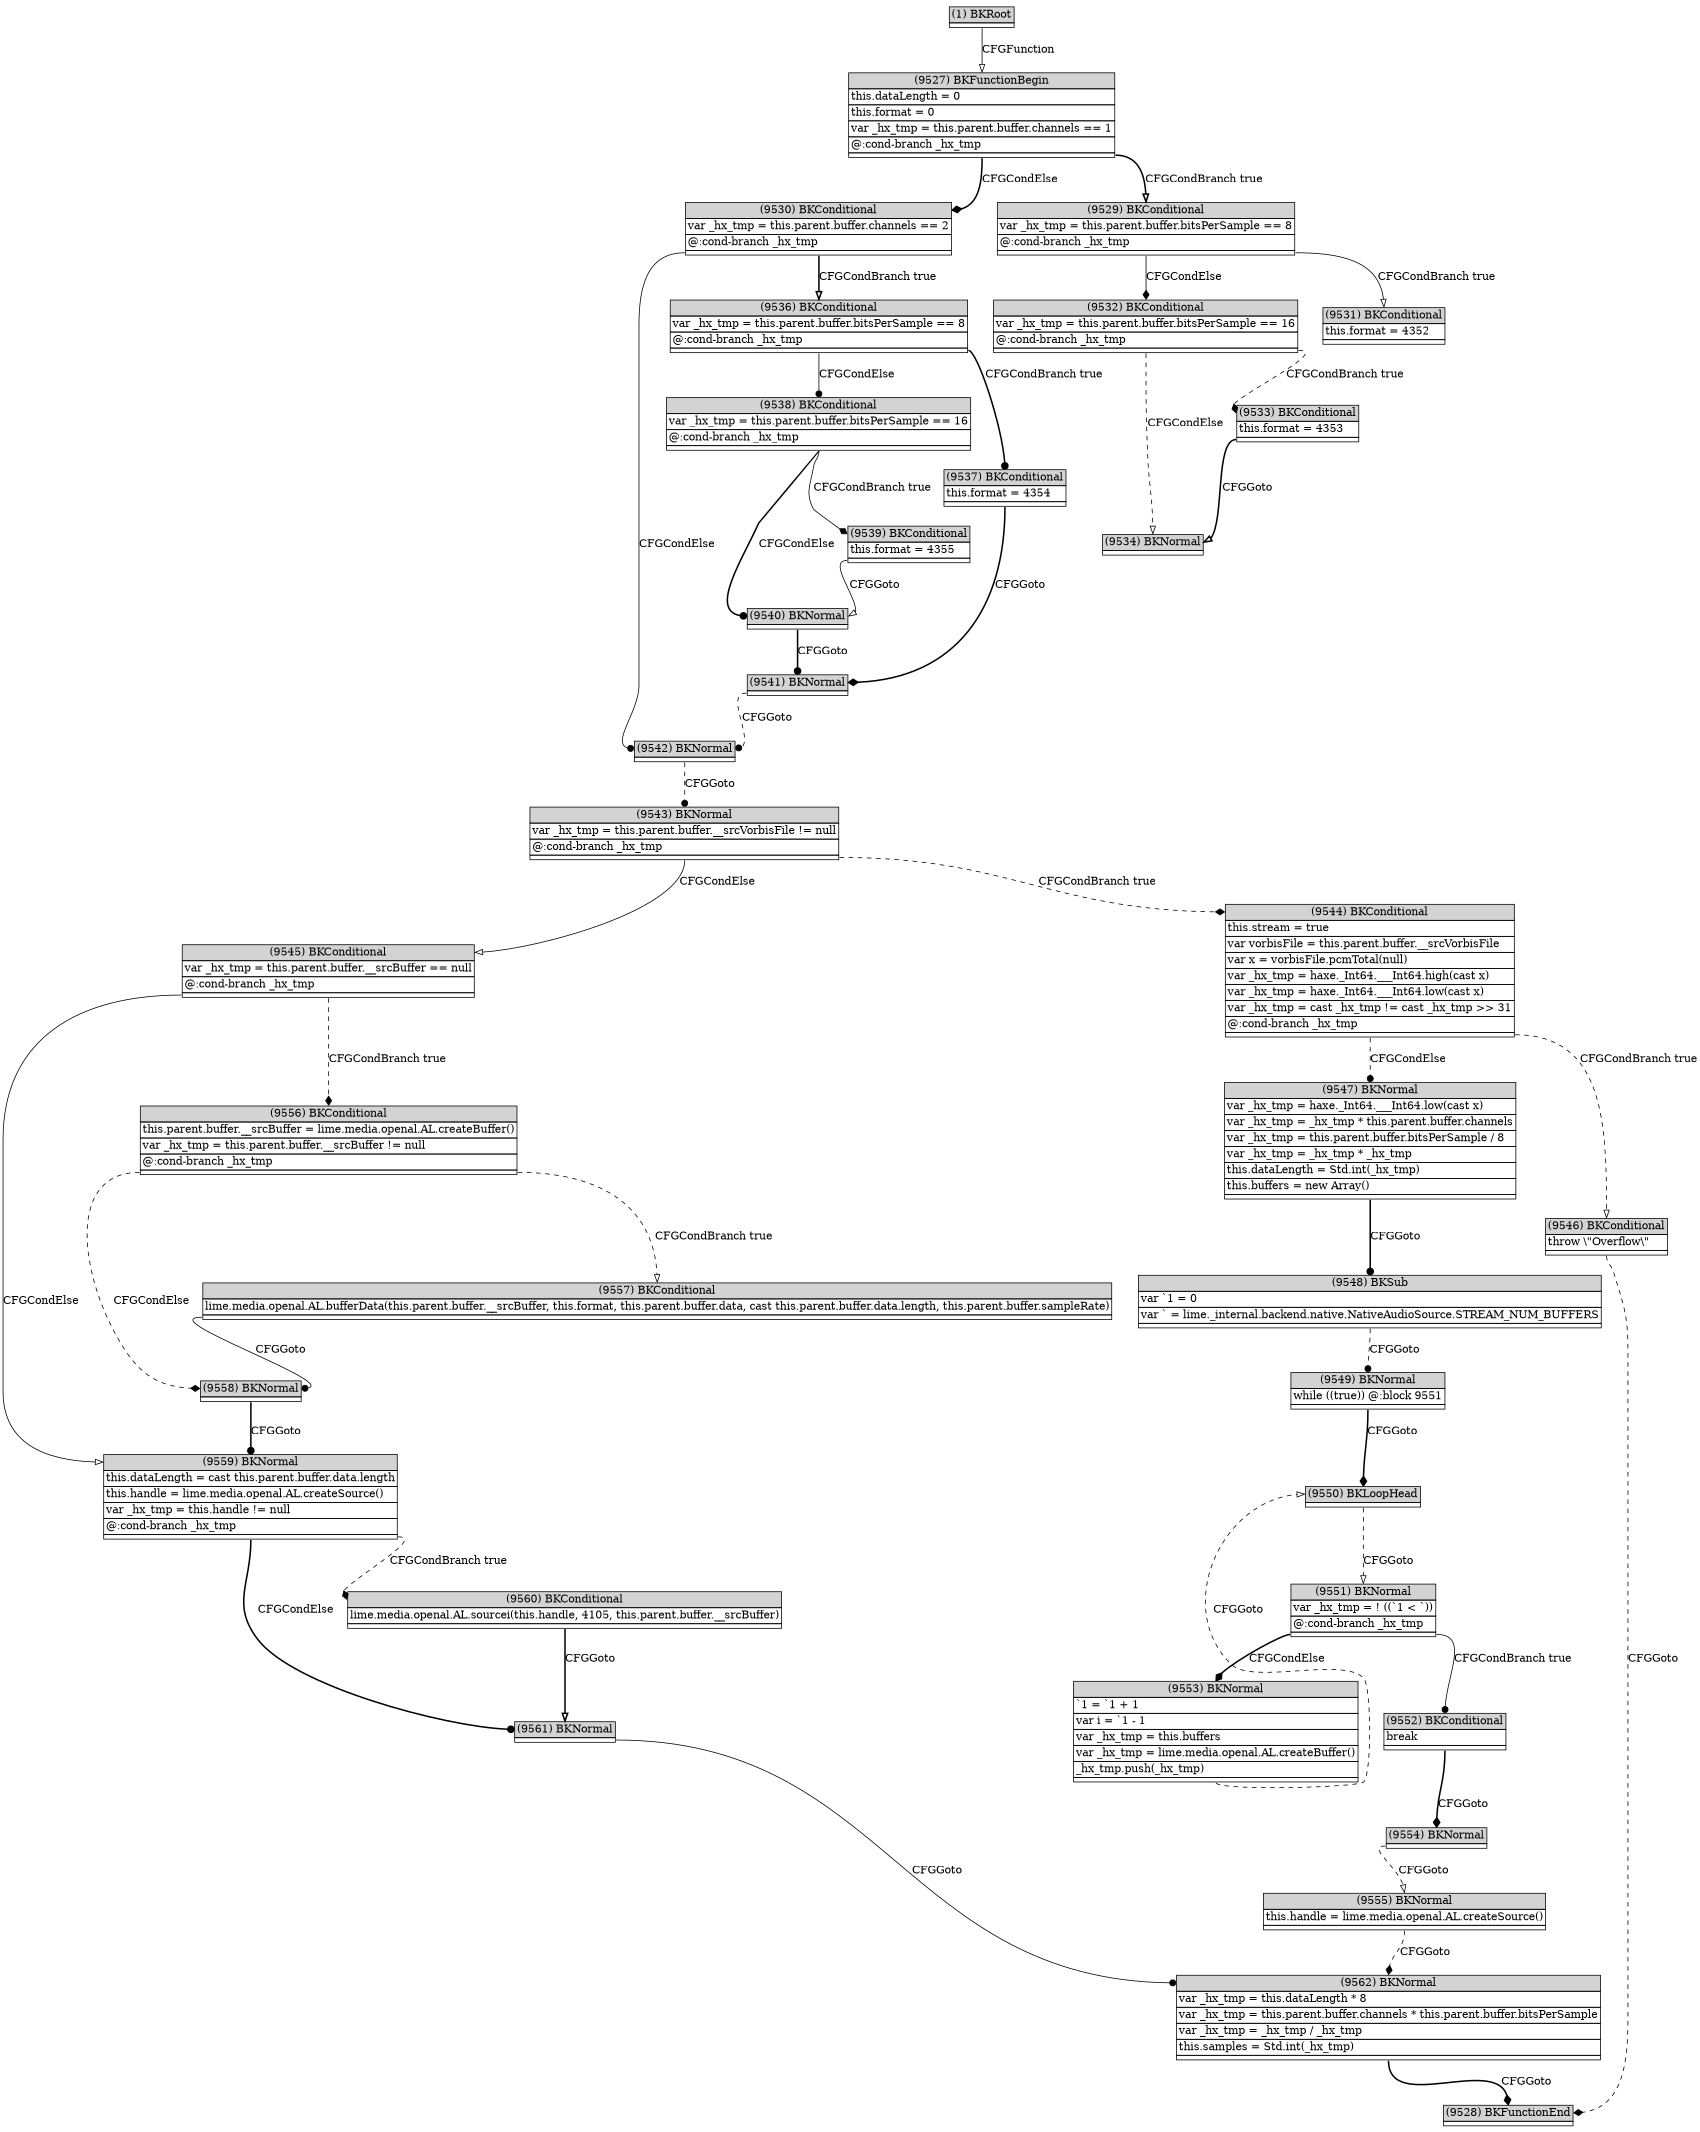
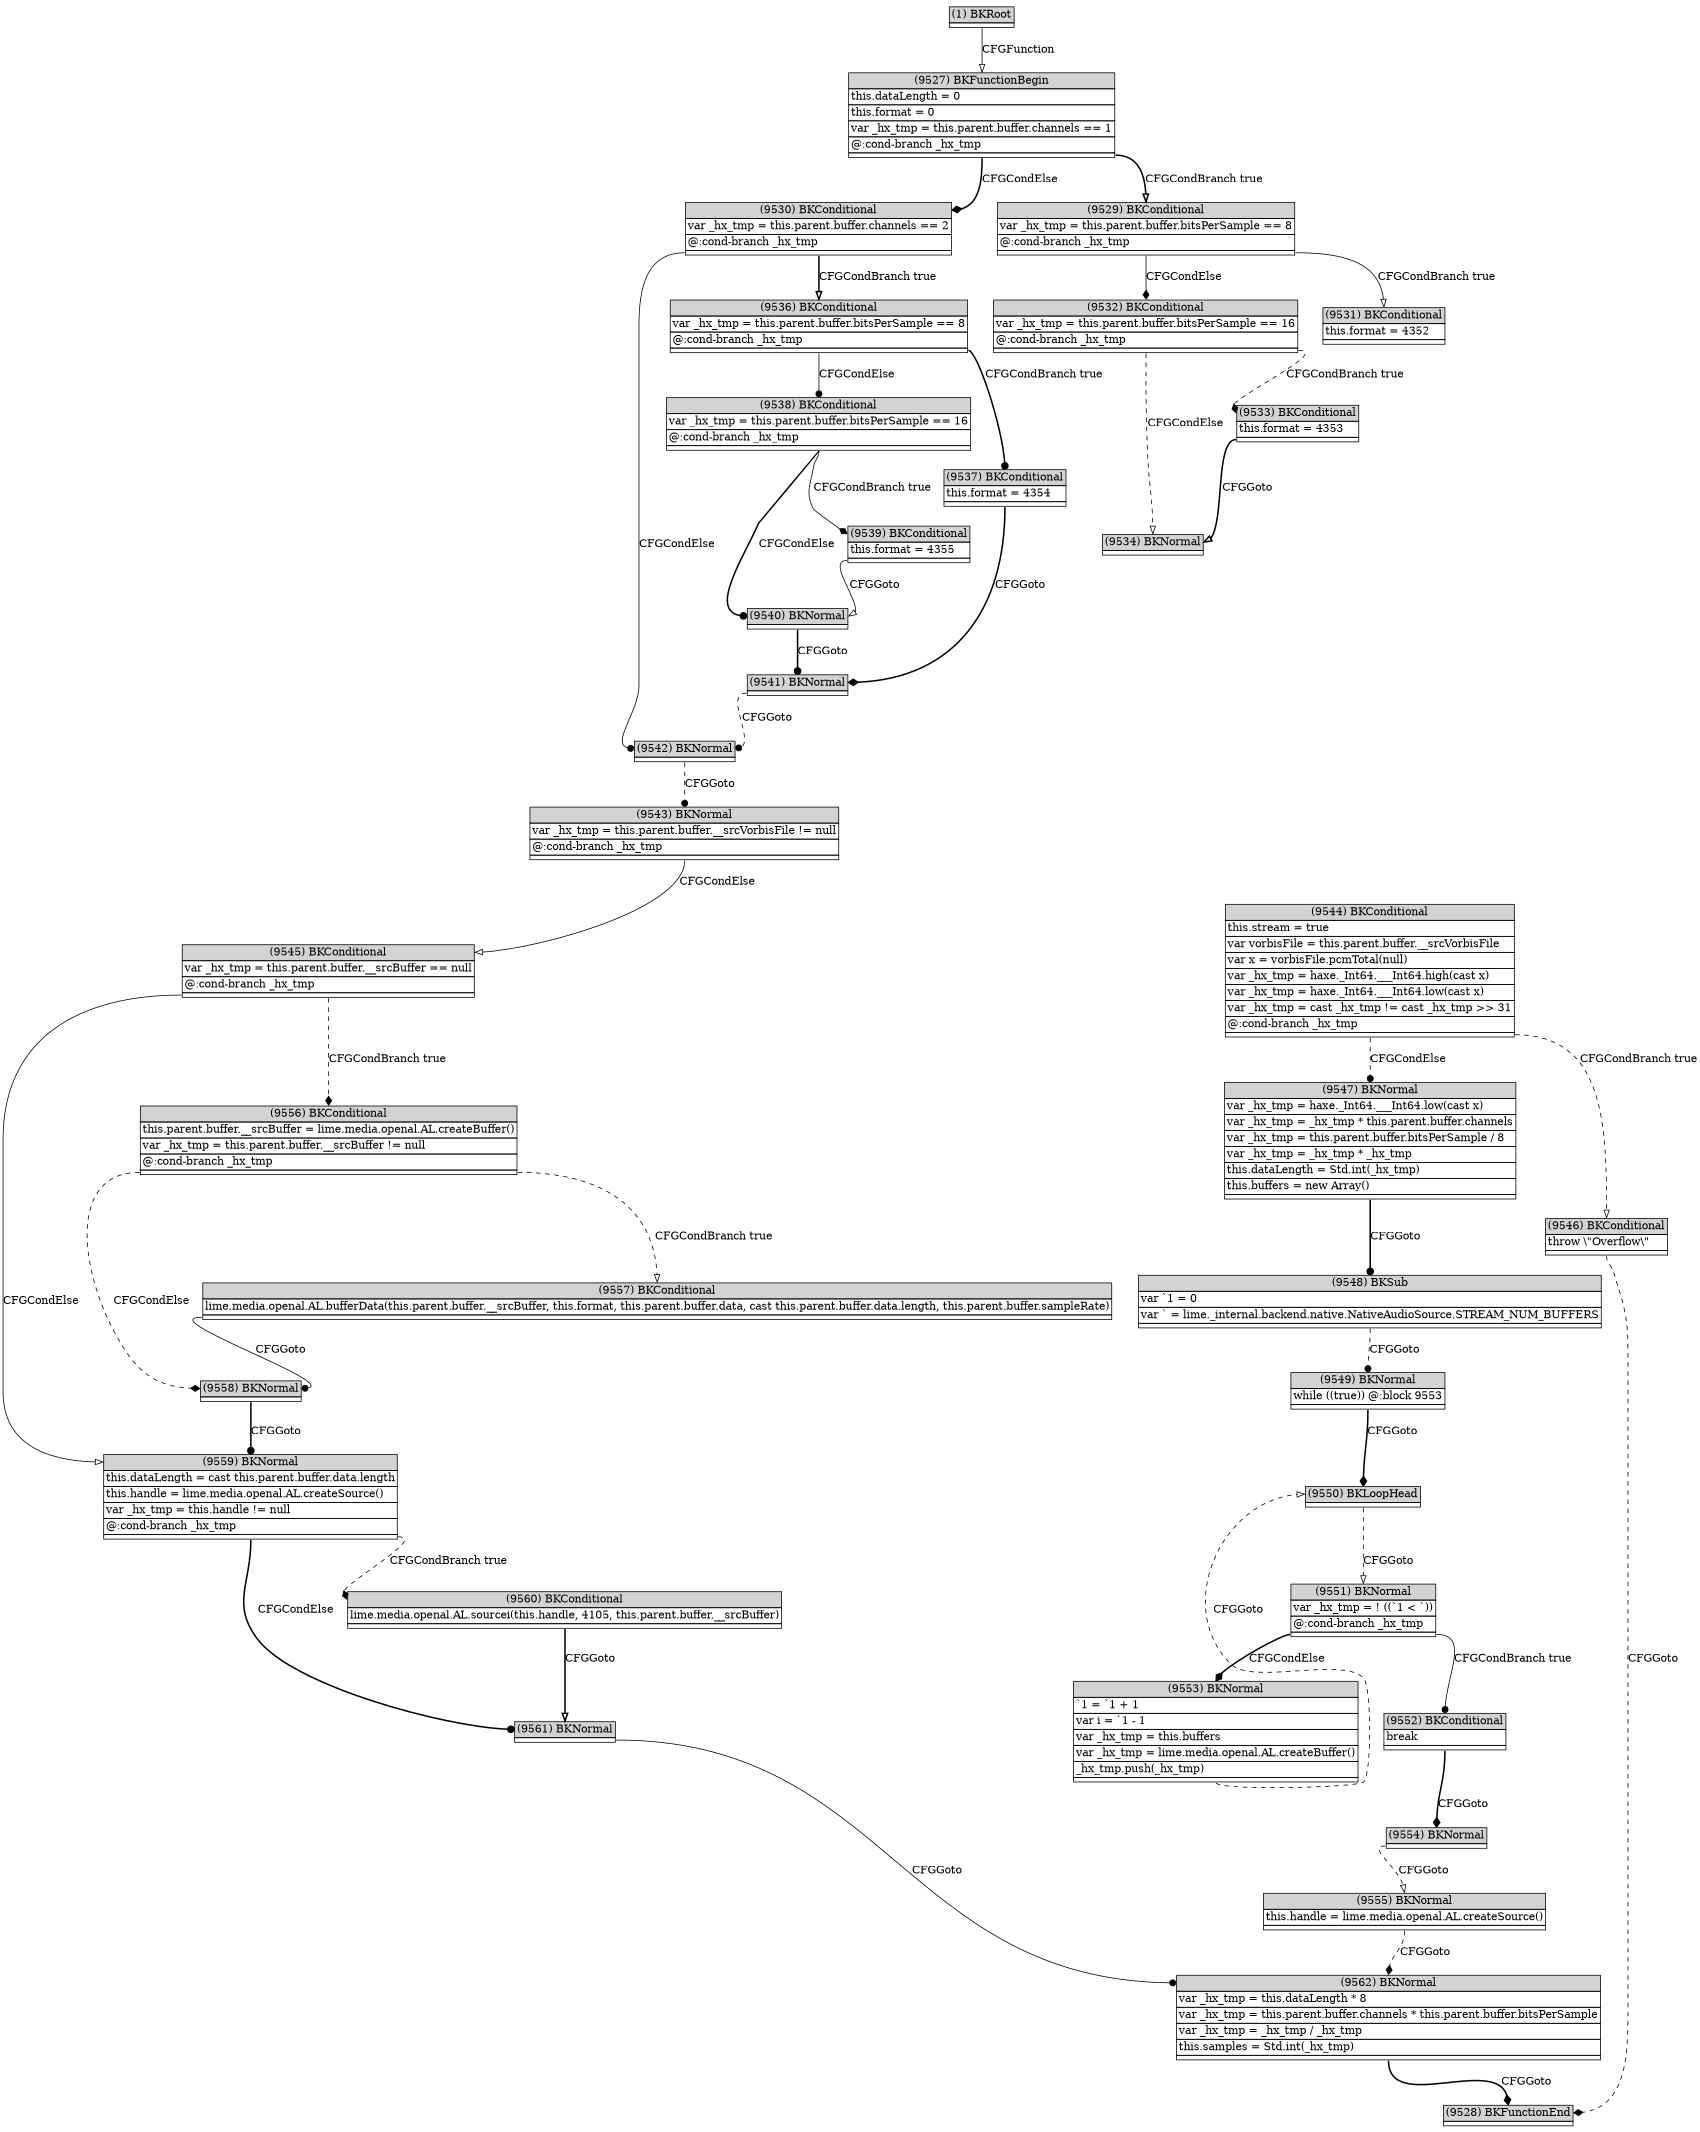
edge "(9543) BKNormal" -> "(9544) BKConditional": removed, label "CFGCondBranch true"
node "(9549) BKNormal": text "while ((true)) @:block 9551" -> "while ((true)) @:block 9553"
